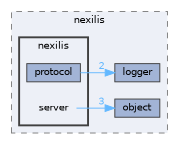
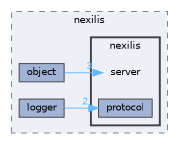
edge "protocol" -> "logger": reversed
edge "server" -> "object": reversed
